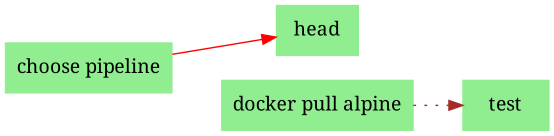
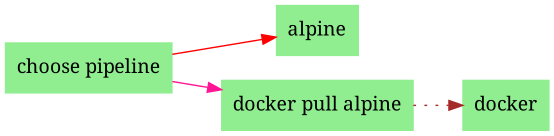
node "head": label "head" -> "alpine"
edge "choose pipeline" -> "docker pull alpine": added
node "test": label "test" -> "docker"
